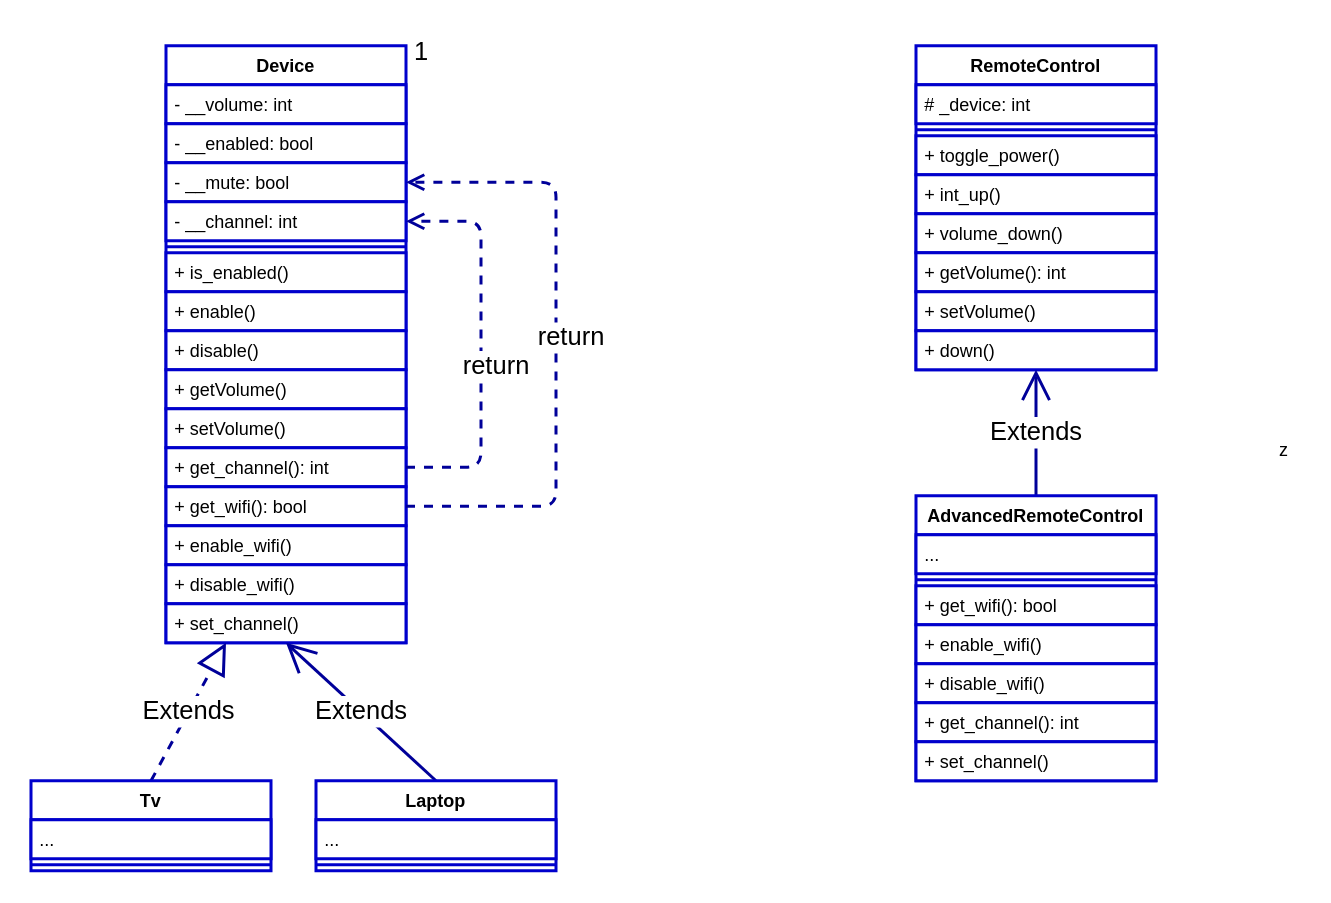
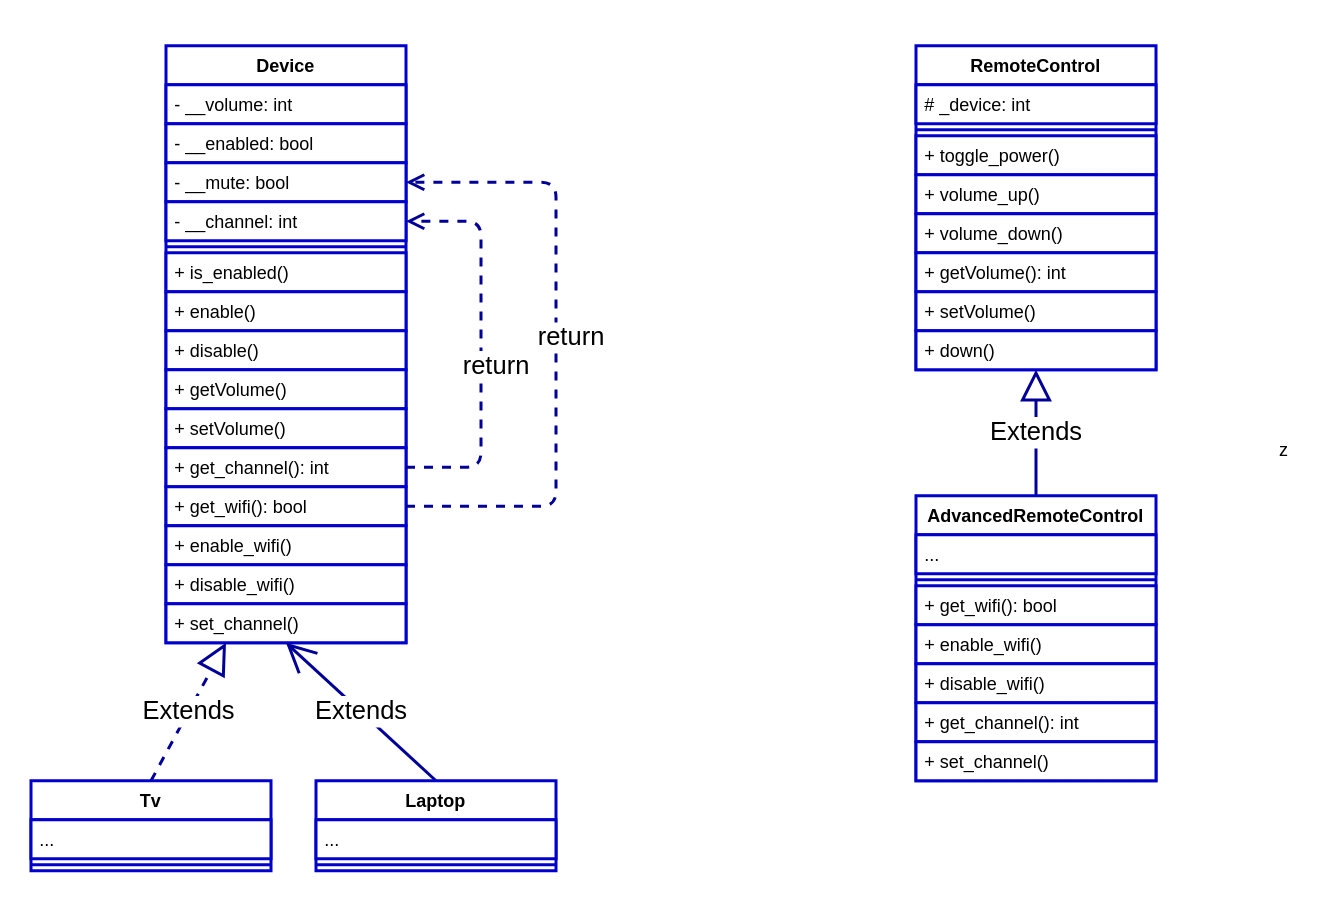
node "1": removed
node "+ int_up()": label "+ int_up()" -> "+ volume_up()"
edge "AdvancedRemoteControl" -> "RemoteControl": arrowhead open -> block
